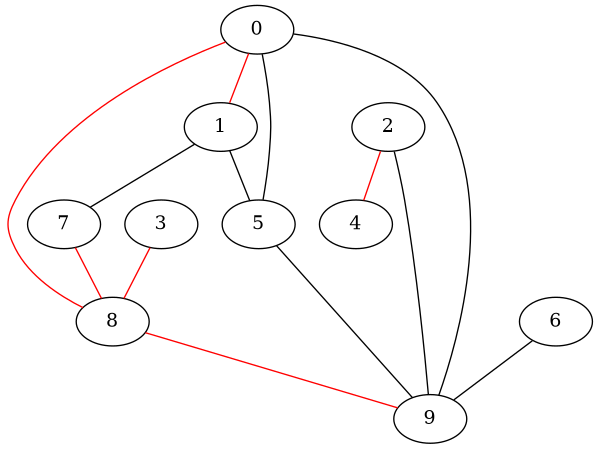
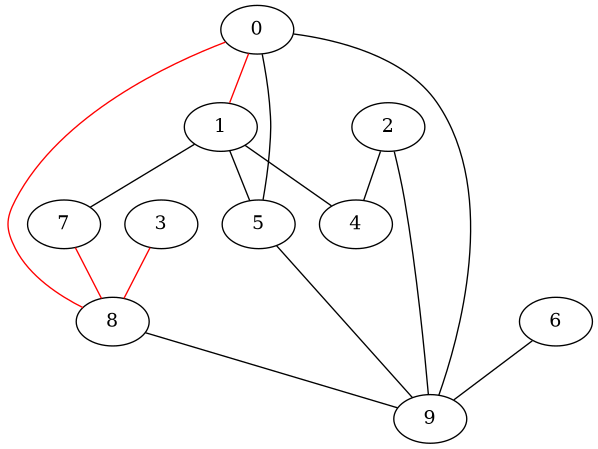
edge "1" -- "4": added
edge "2" -- "4": color red -> black
edge "8" -- "9": color red -> black
